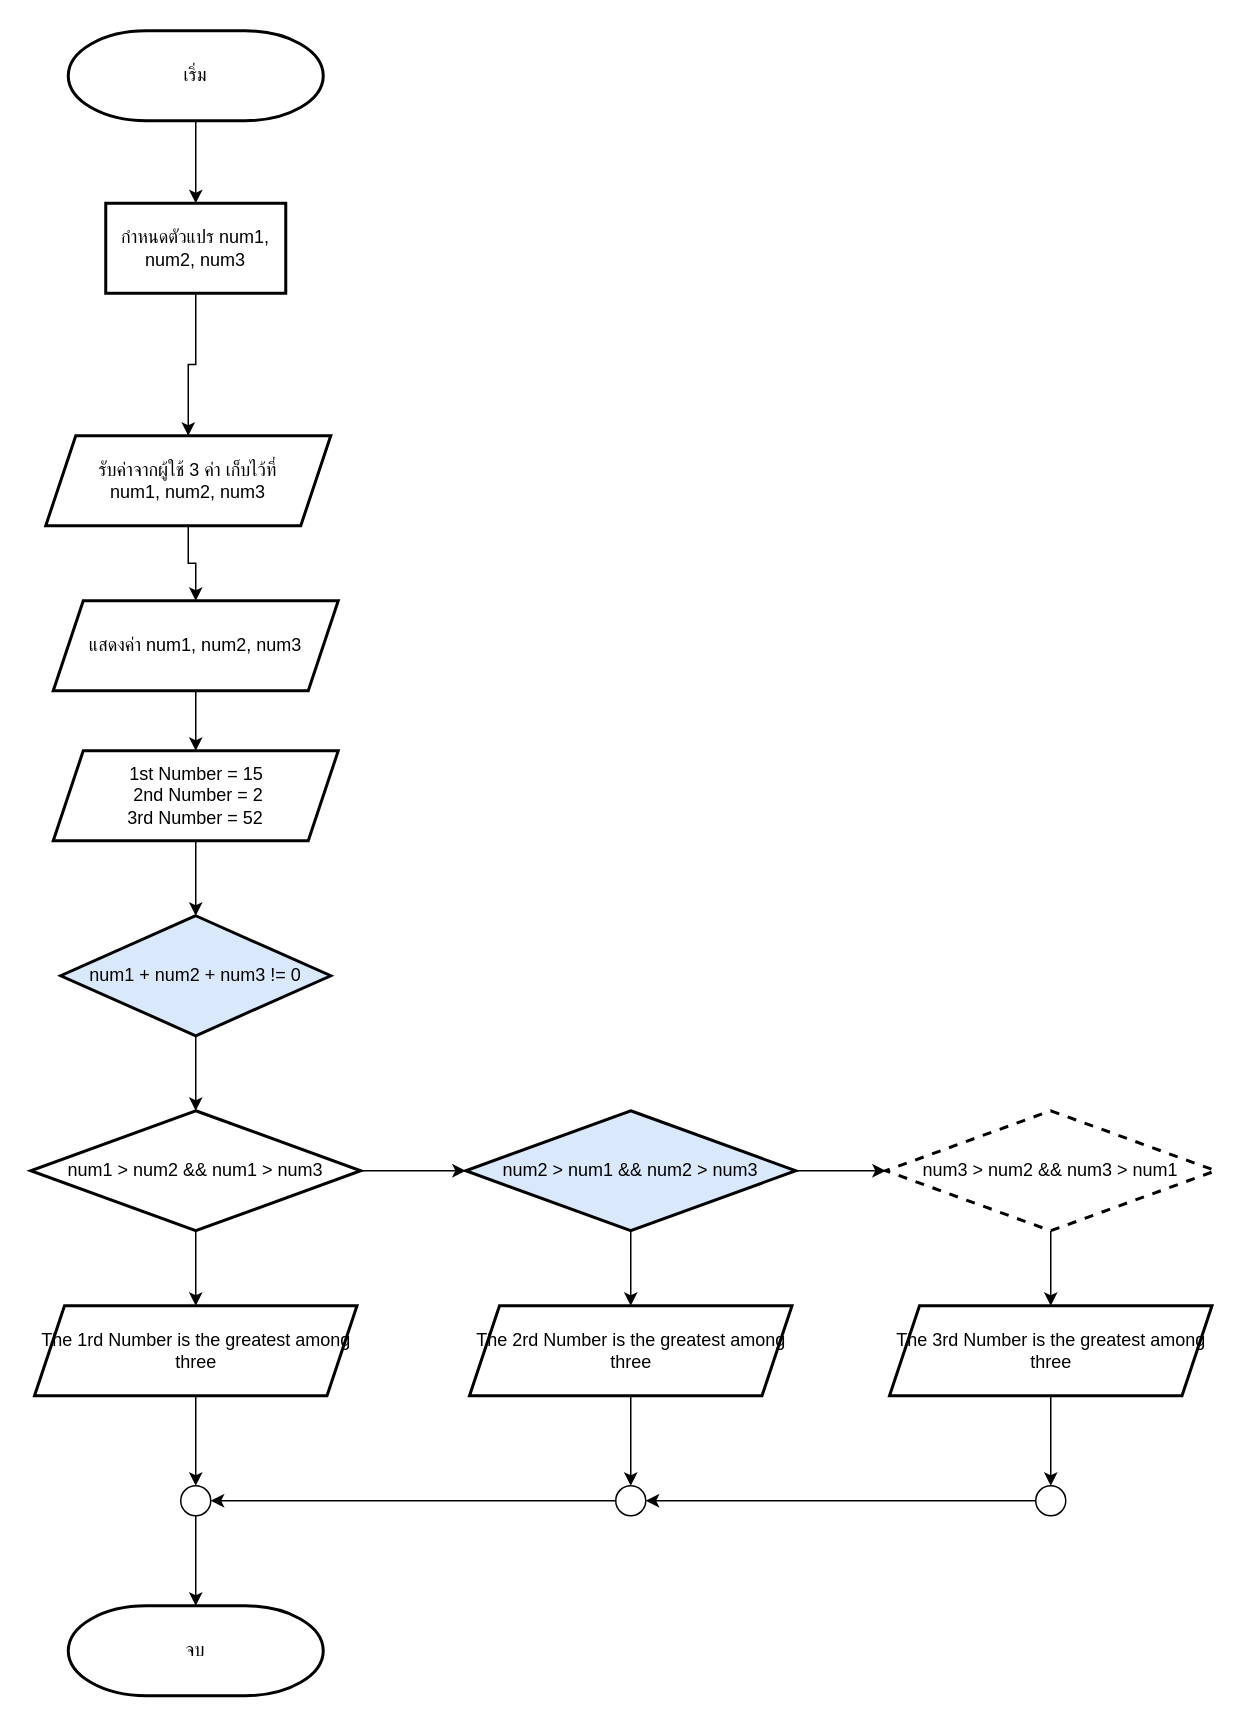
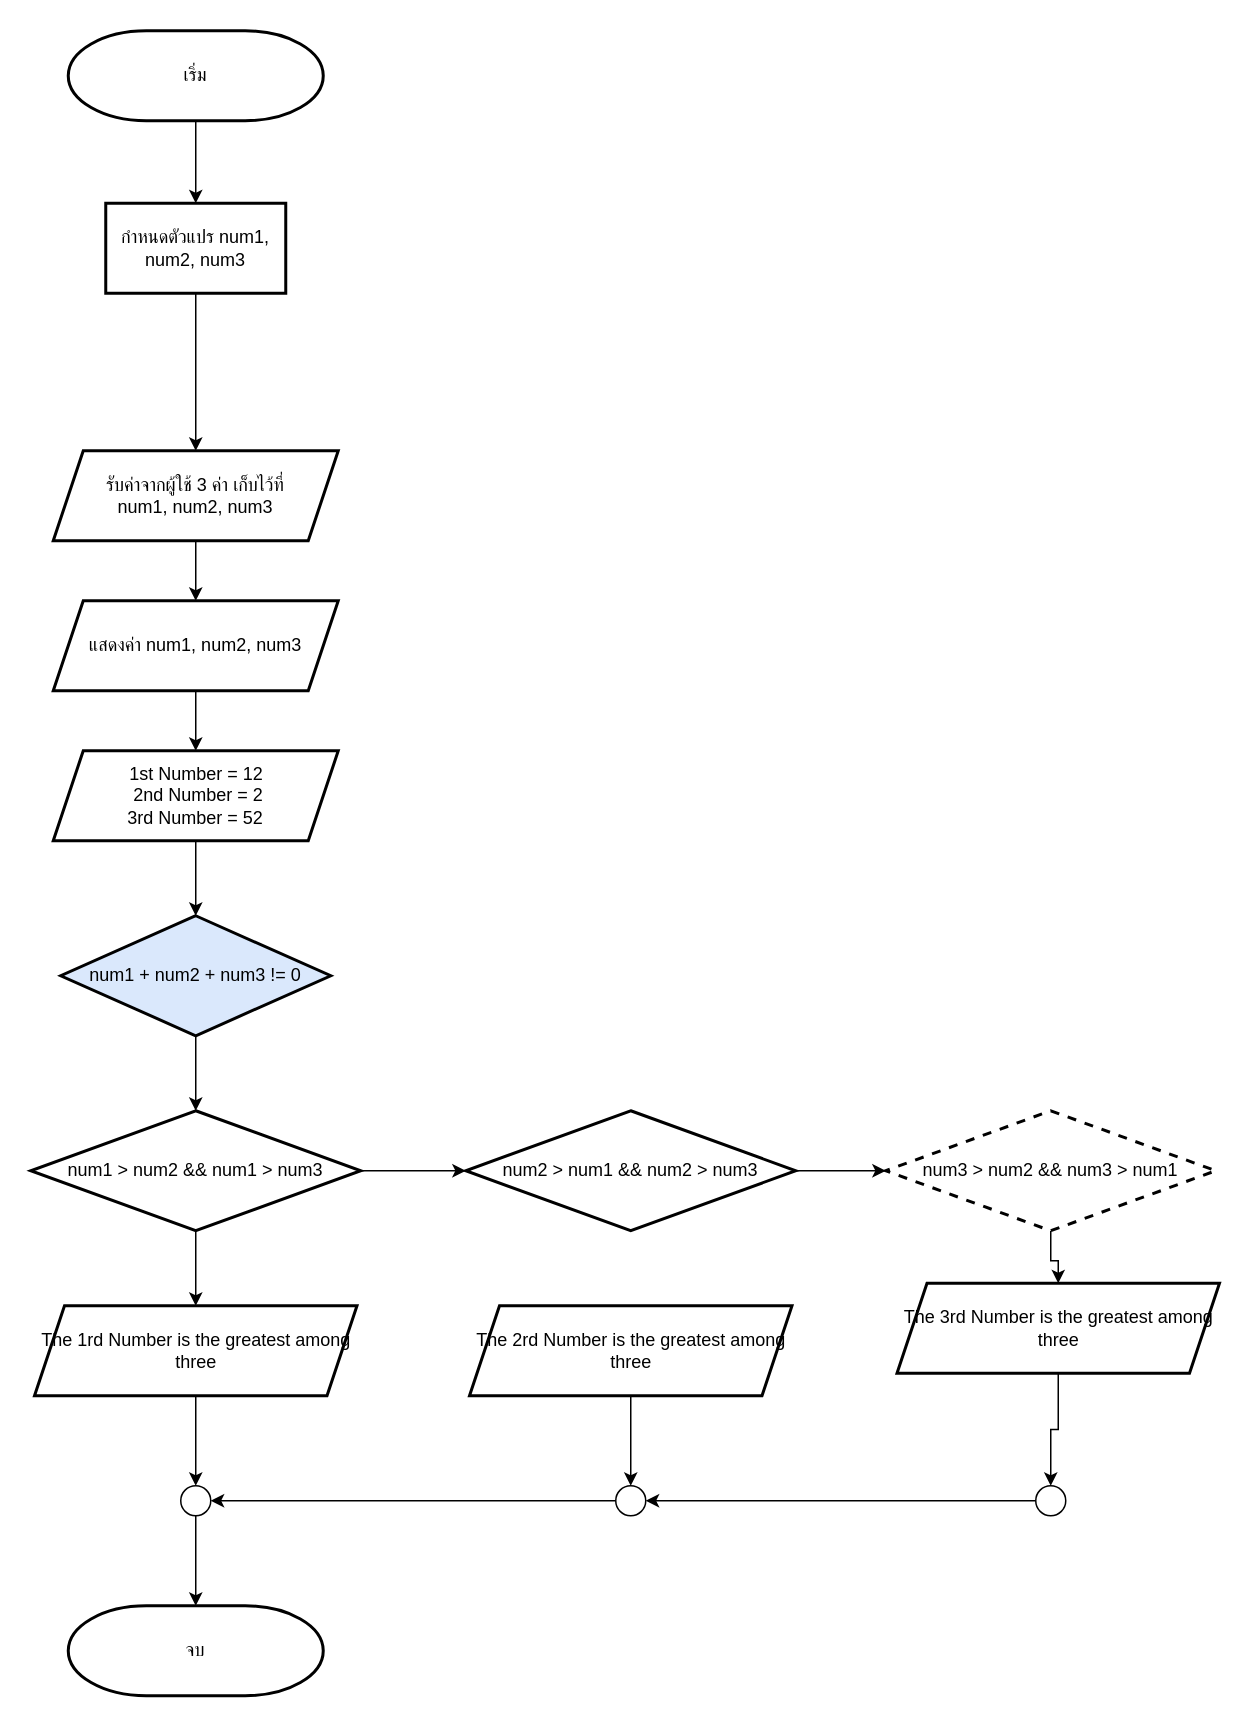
node "รับค่าจากผู้ใช้ 3 ค่า เก็บไว้ที่ num1, num2, num3": moved (188, 481) -> (196, 496)
node "1st Number = 15 2nd Number = 2 3rd Number = 52": label "1st Number = 15 2nd Number = 2 3rd Number = 52" -> "1st Number = 12 2nd Number = 2 3rd Number = 52"
node "num2 > num1 && num2 > num3": fillcolor #dae8fc -> #ffffff
edge "num2 > num1 && num2 > num3" -> "The 2rd Number is the greatest among three": removed
node "The 3rd Number is the greatest among three": moved (1051, 1351) -> (1058, 1328)
